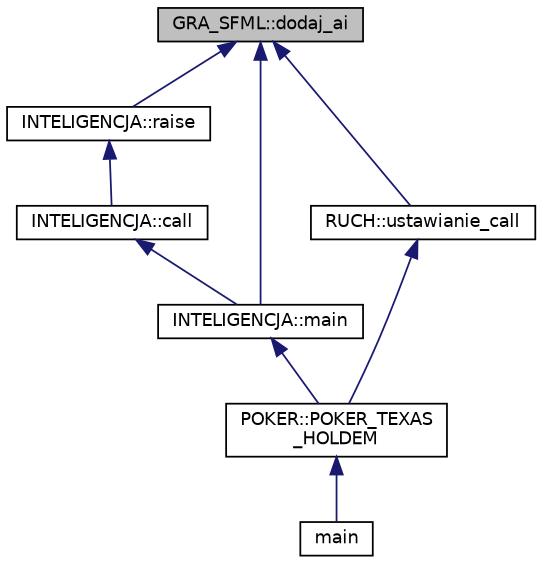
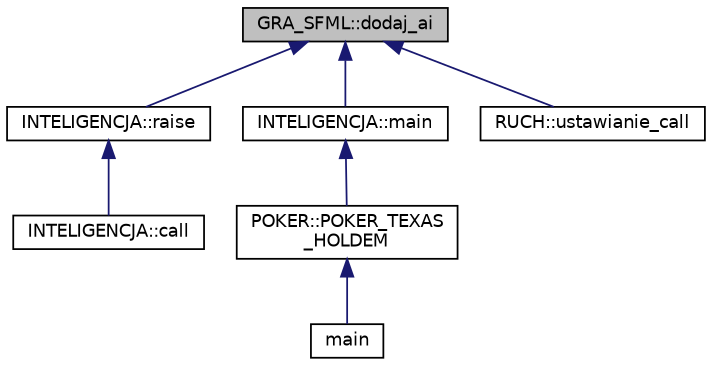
edge "INTELIGENCJA::main" -> "INTELIGENCJA::call": removed
edge "POKER::POKER_TEXAS _HOLDEM" -> "RUCH::ustawianie_call": removed
